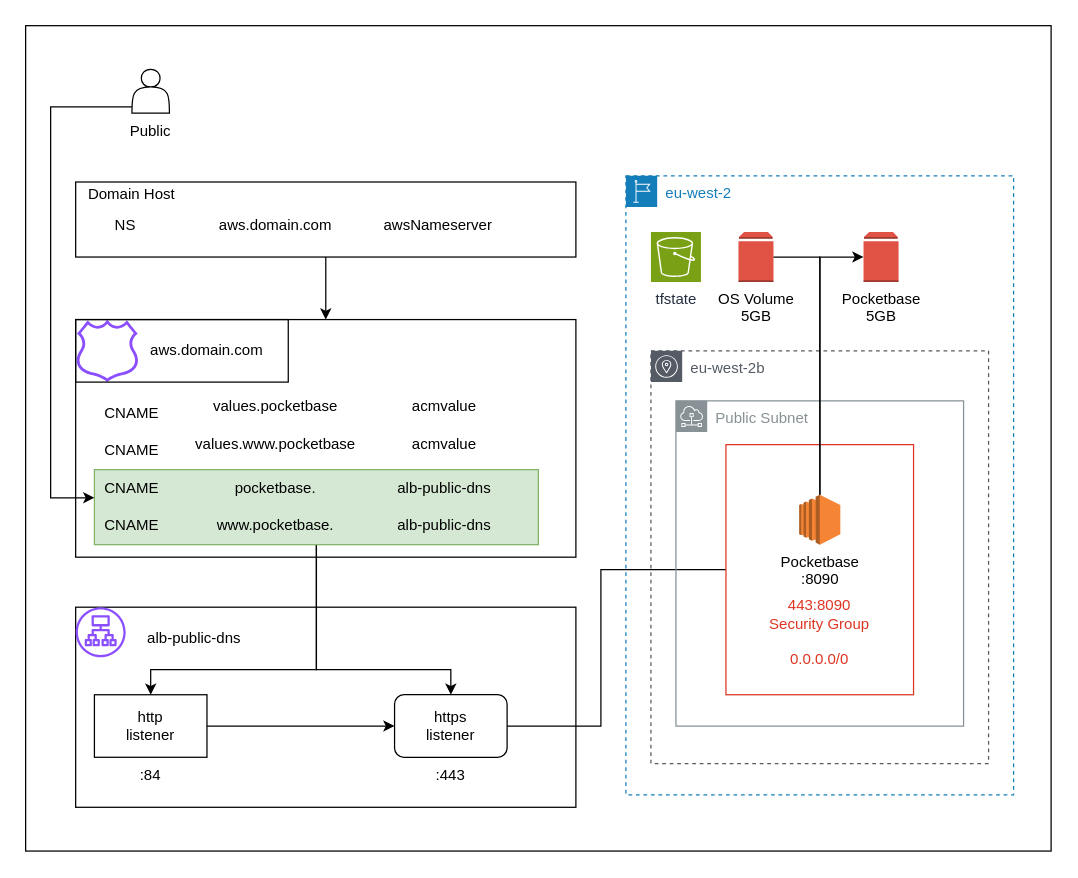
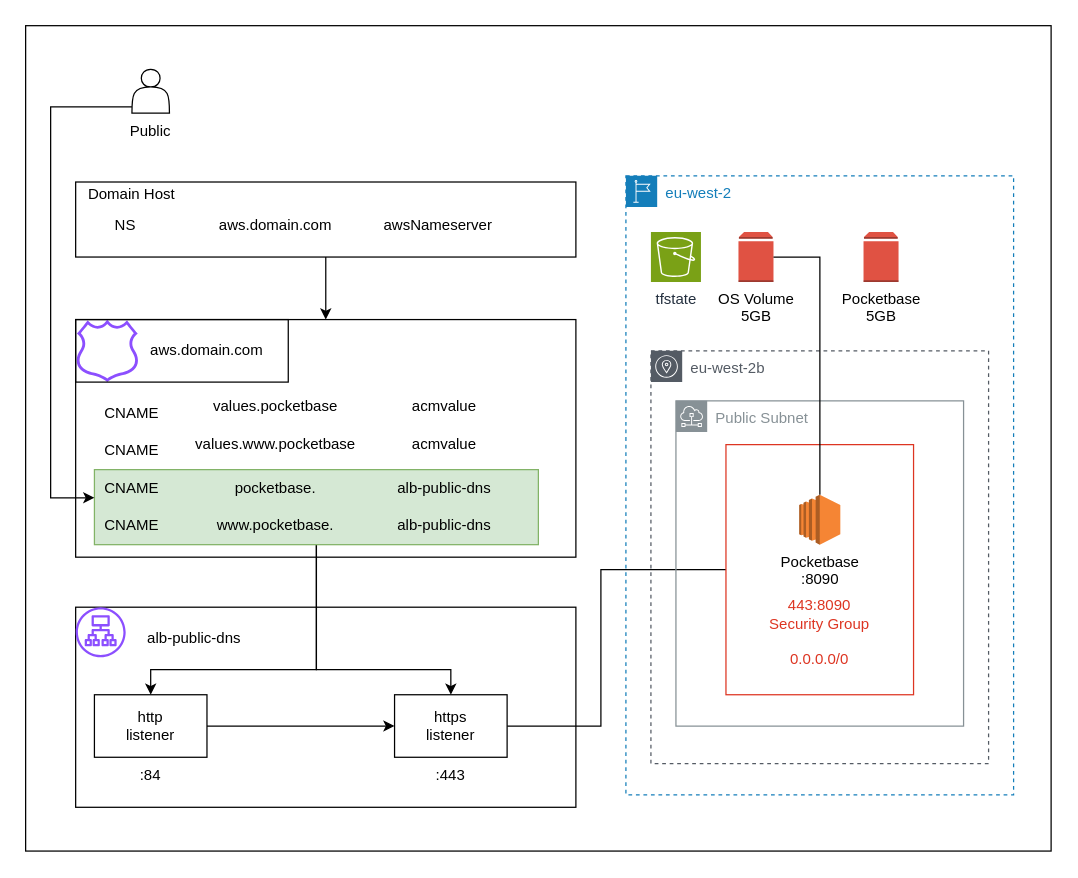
edge "Pocketbase :8090" -> "Pocketbase 5GB": removed
node "https listener": shape rounded rectangle -> rectangle
